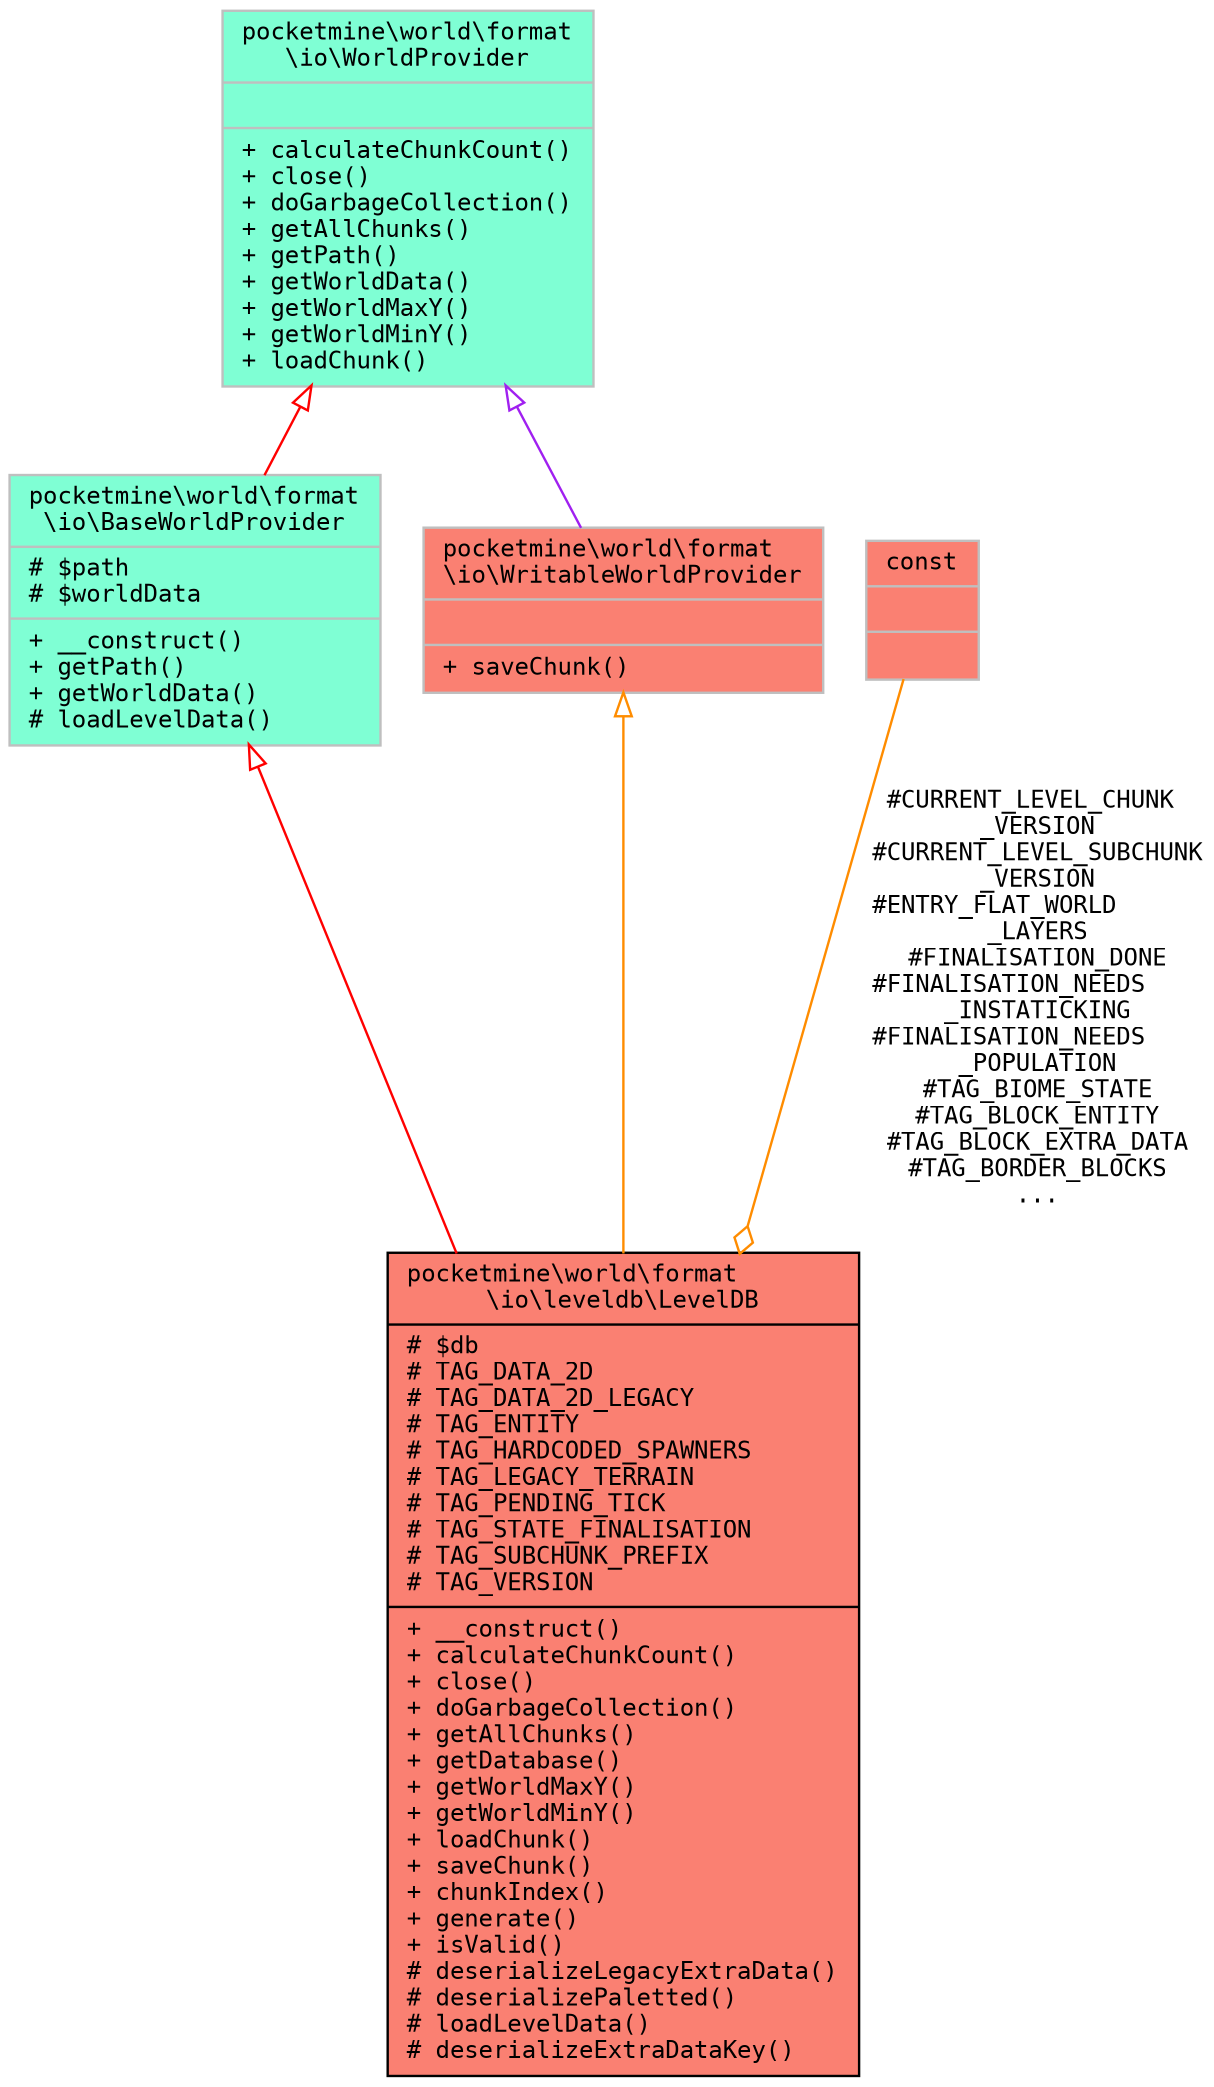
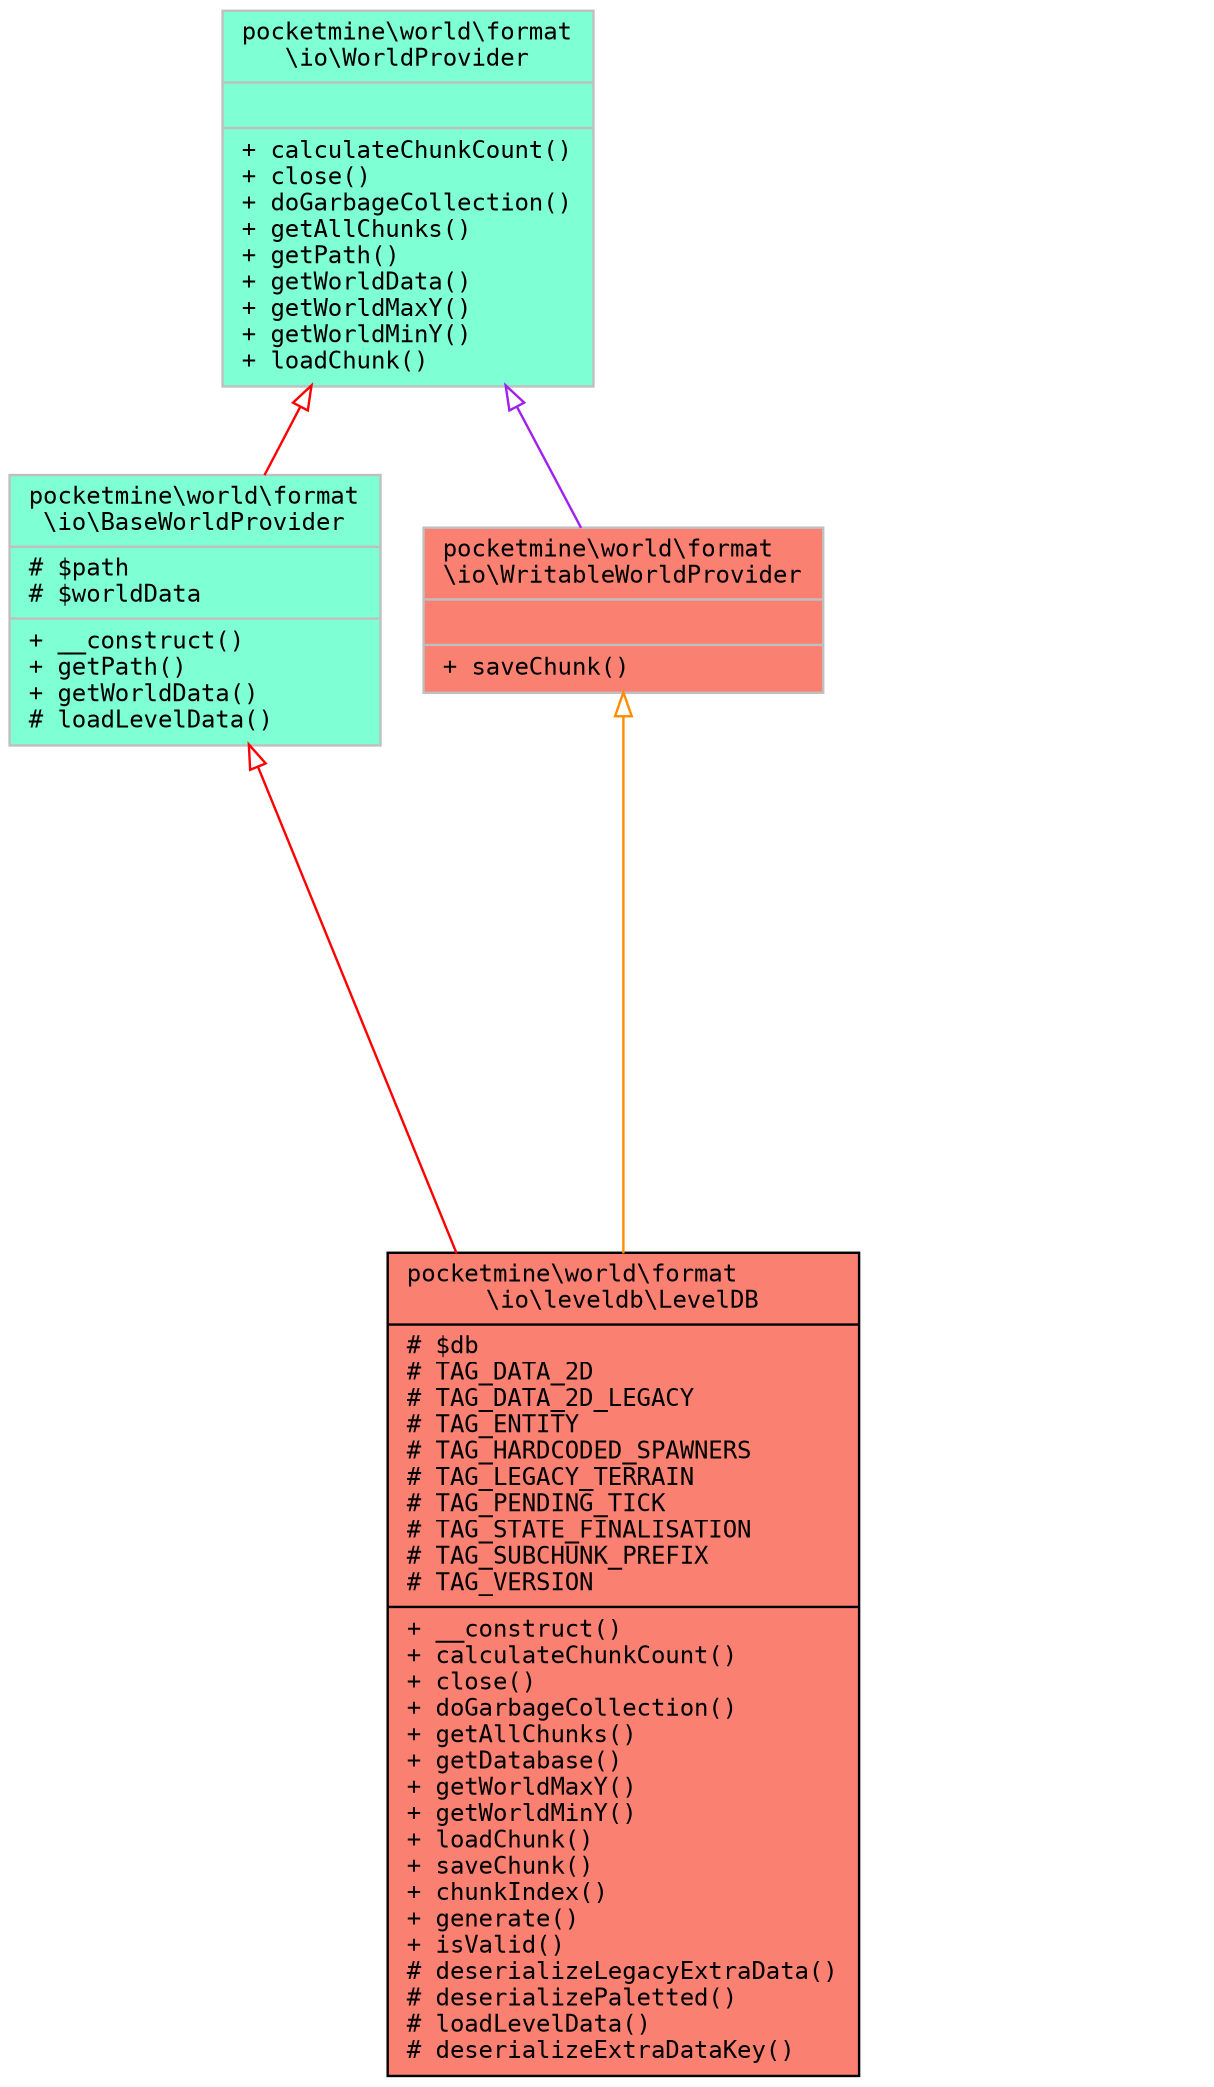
node "const": removed
